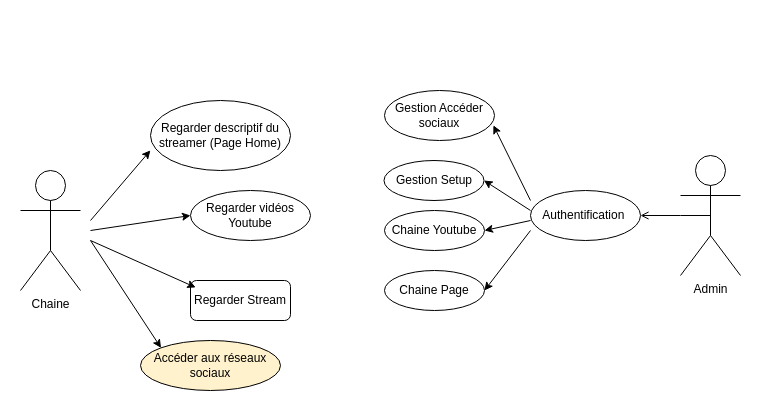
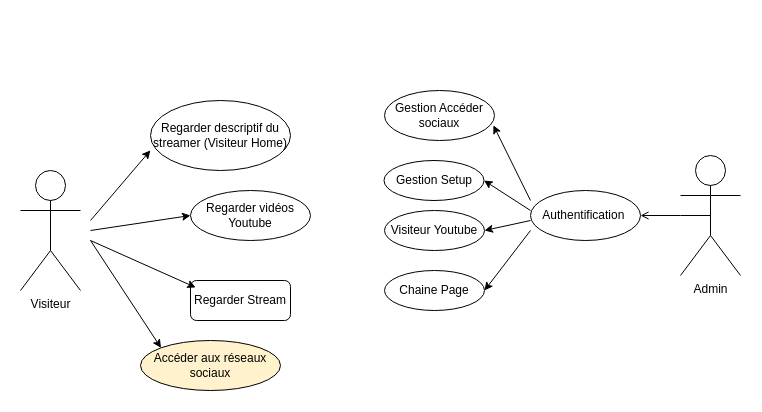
node "Regarder descriptif du streamer (Page Home)": label "Regarder descriptif du streamer (Page Home)" -> "Regarder descriptif du streamer (Visiteur Home)"
node "Chaine Youtube": label "Chaine Youtube" -> "Visiteur Youtube"
node "Chaine": label "Chaine" -> "Visiteur"
